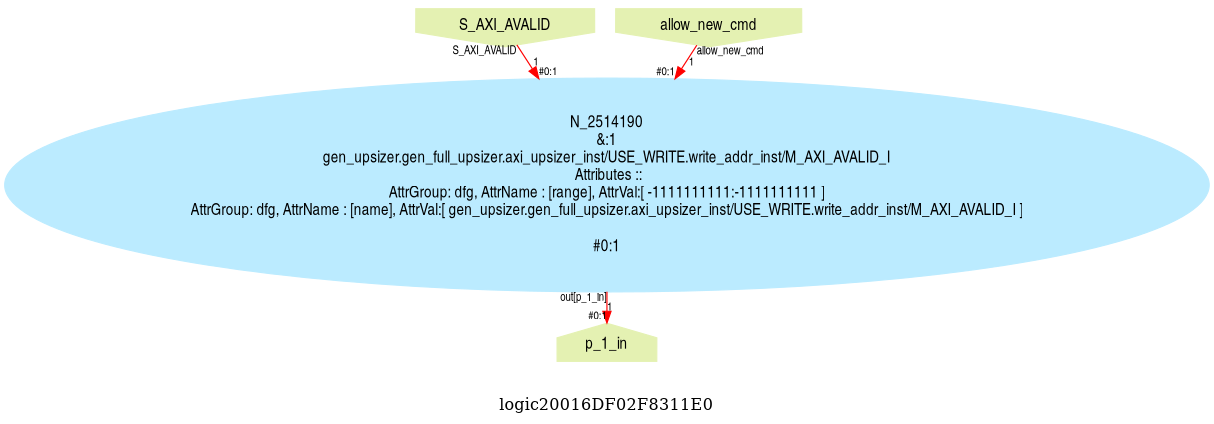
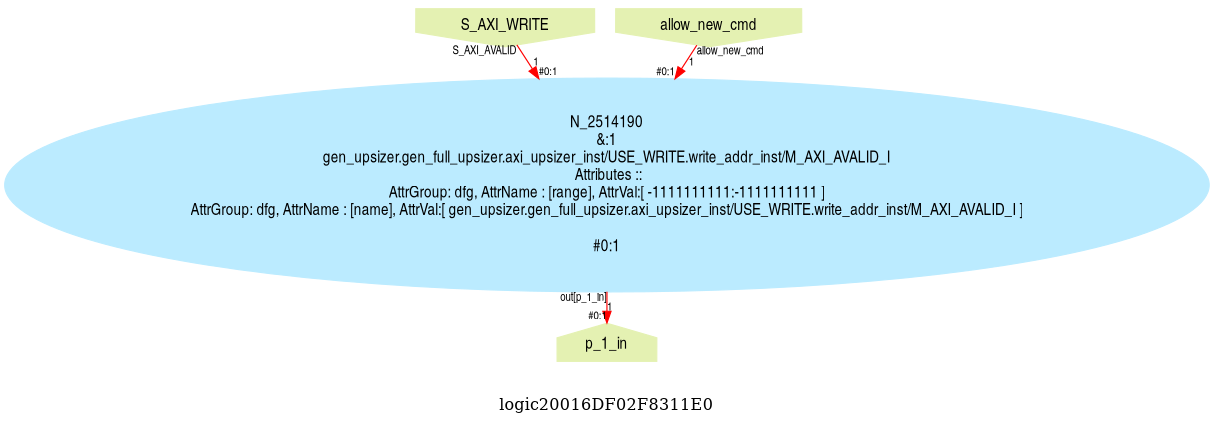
node "S_AXI_AVALID": label "S_AXI_AVALID" -> "S_AXI_WRITE"
